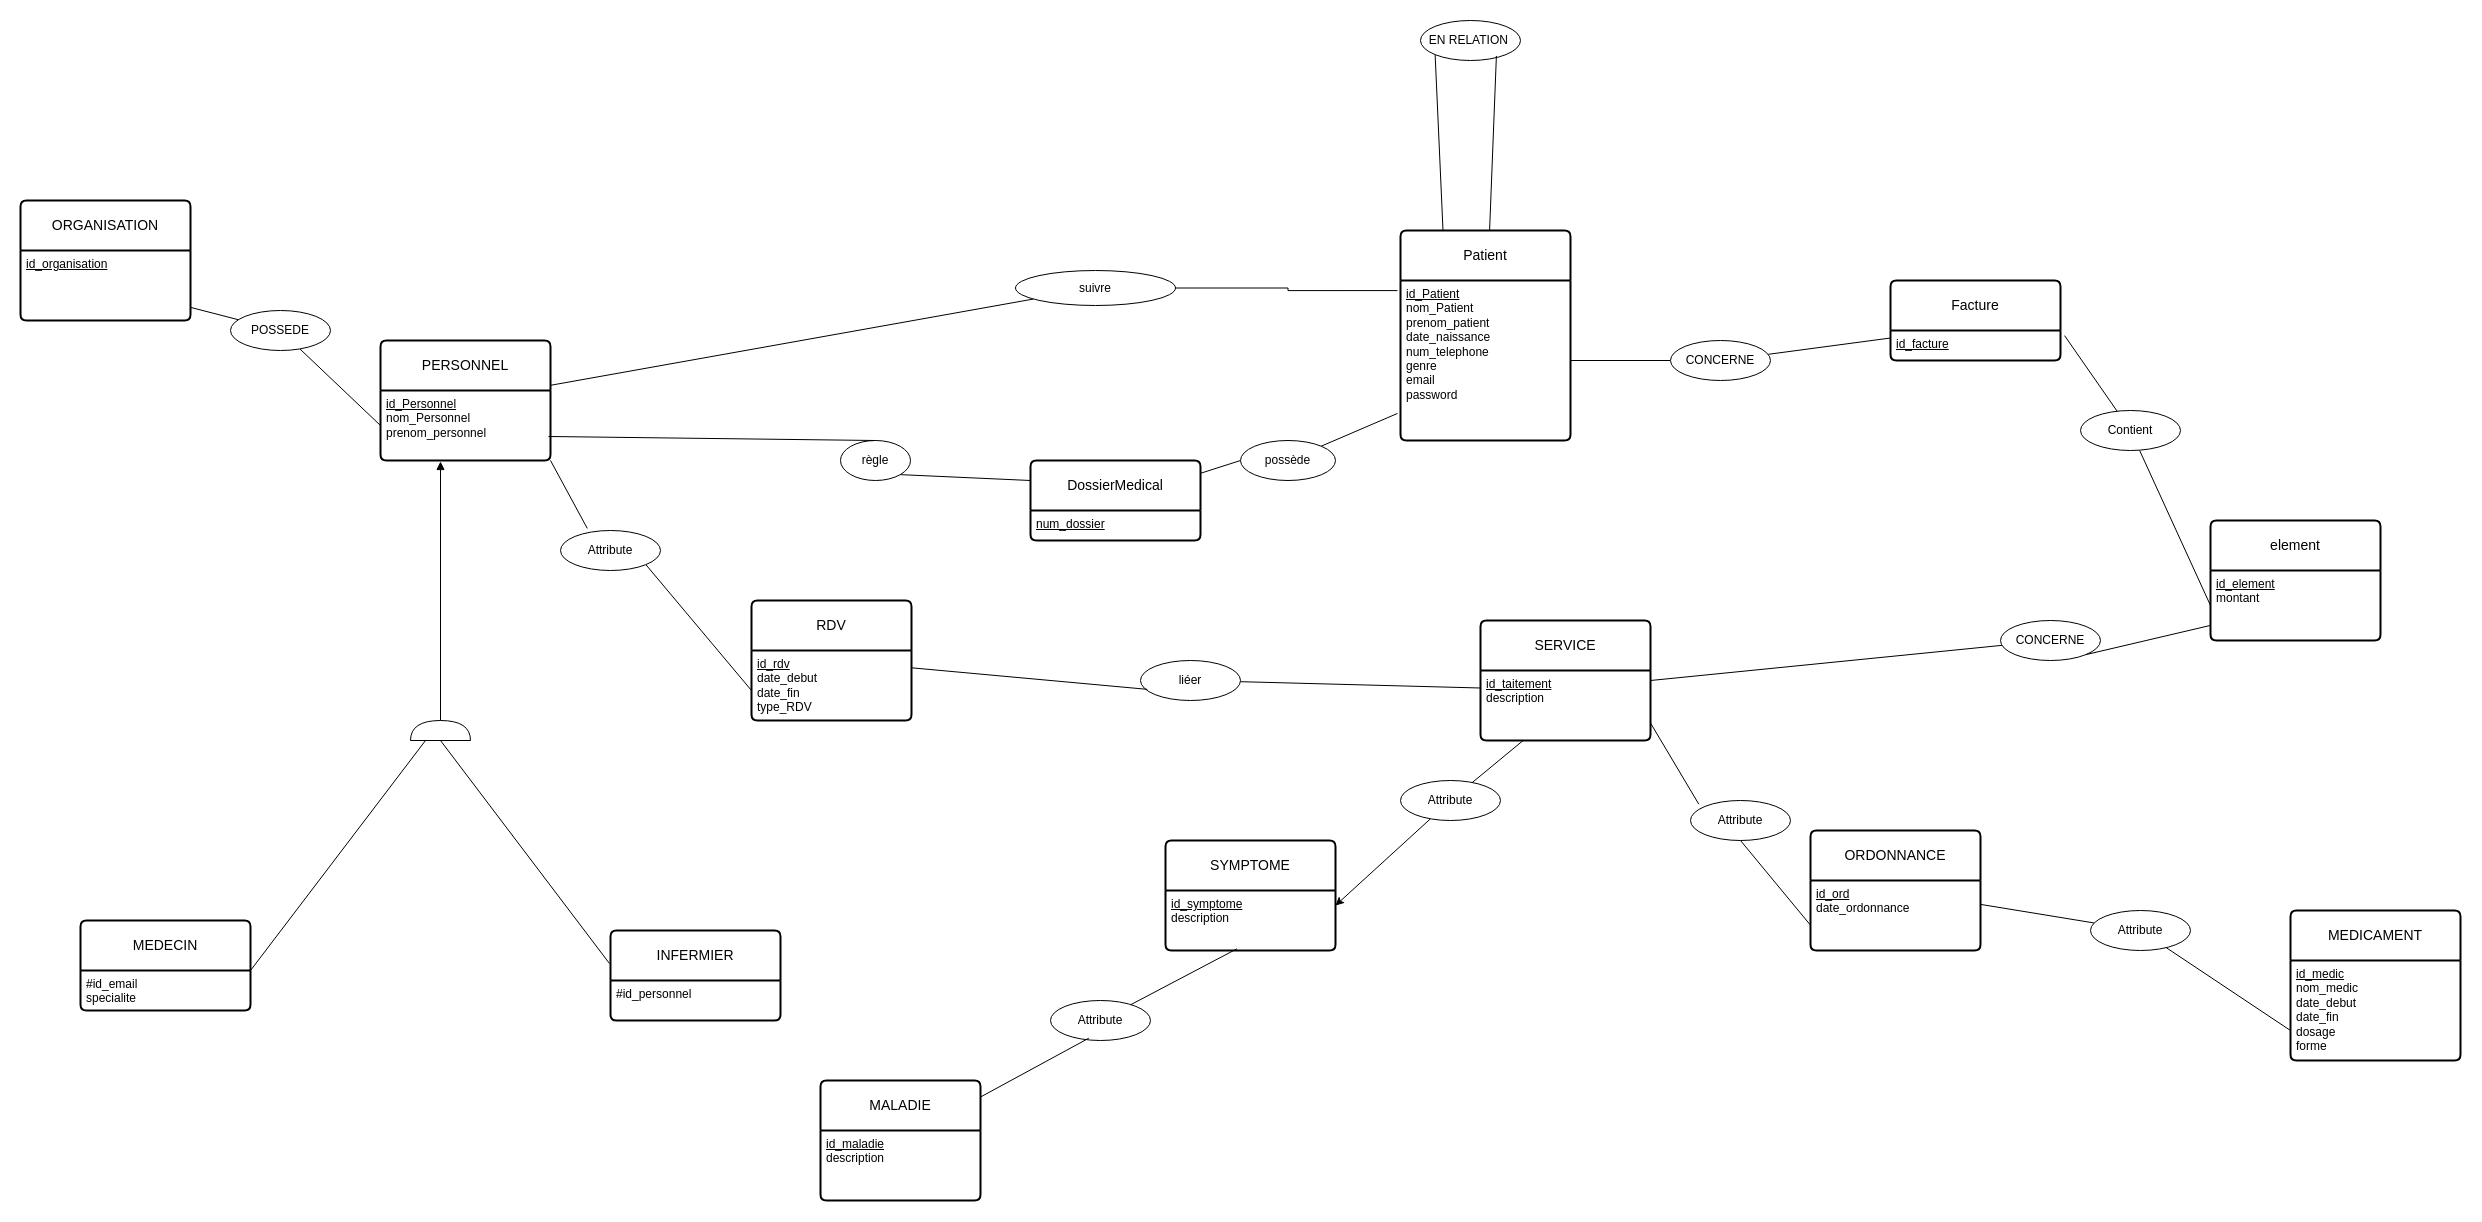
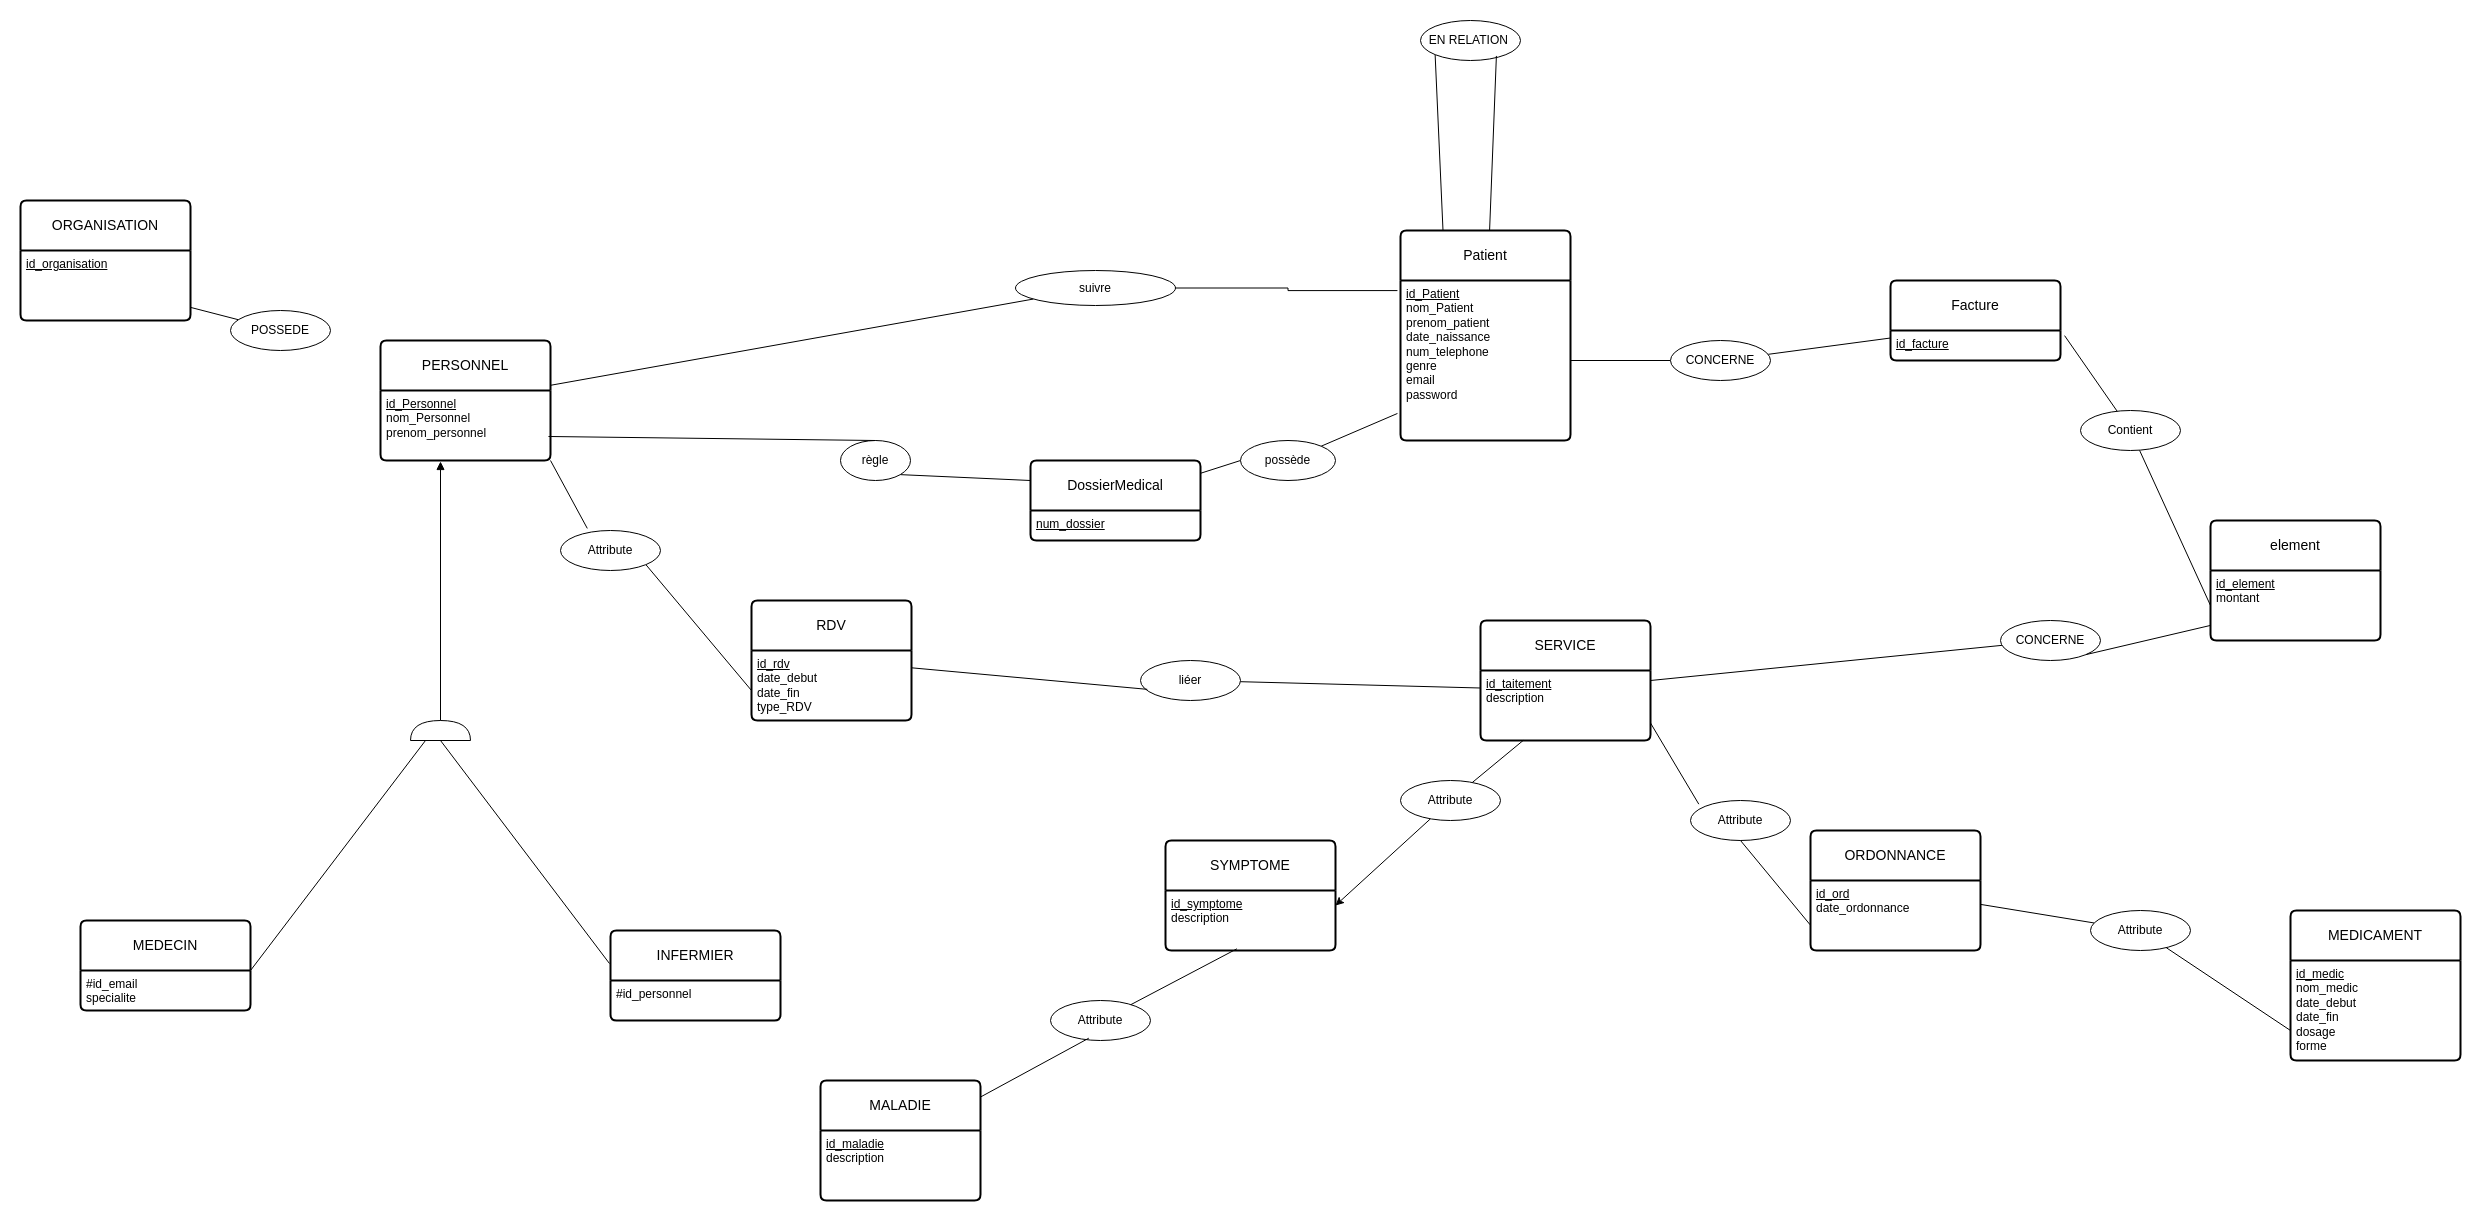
edge "POSSEDE" -- "id_Personnel nom_Personnel prenom_personnel": removed
